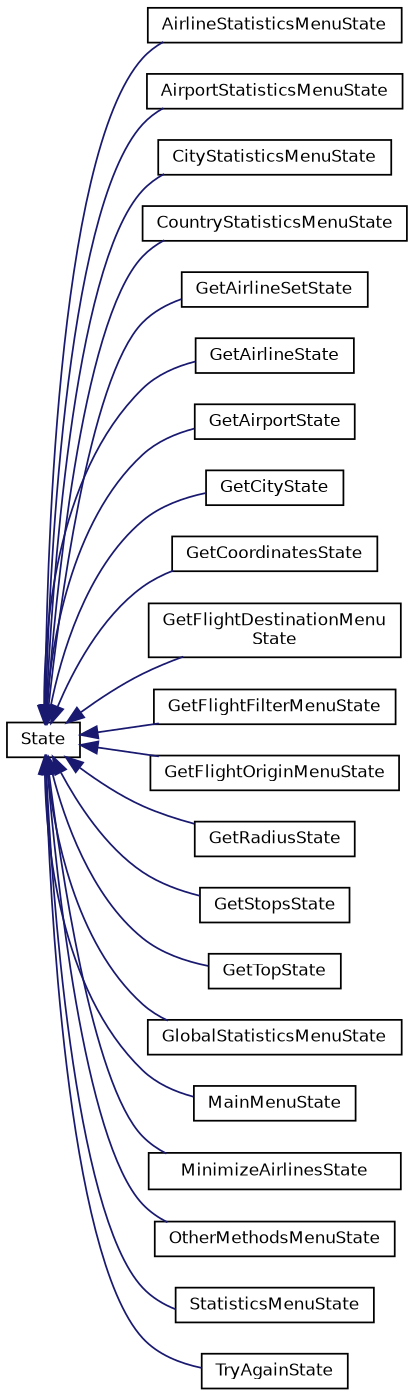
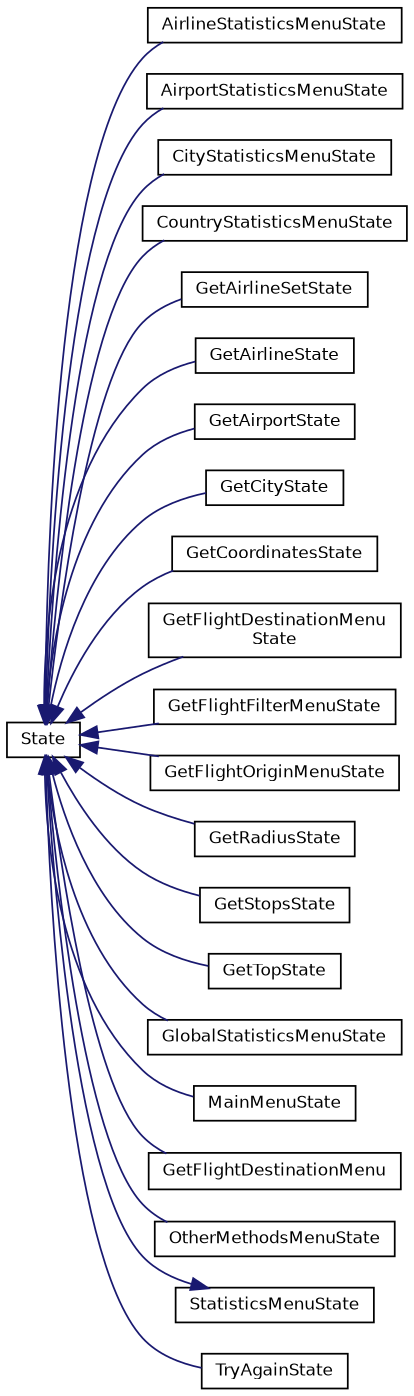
edge "StatisticsMenuState" -> "State": reversed
node "MinimizeAirlinesState": label "MinimizeAirlinesState" -> "GetFlightDestinationMenu"
